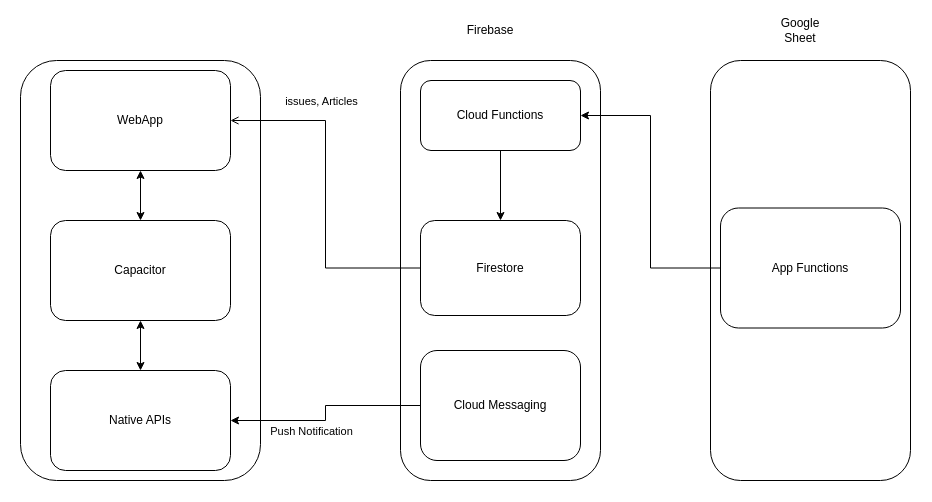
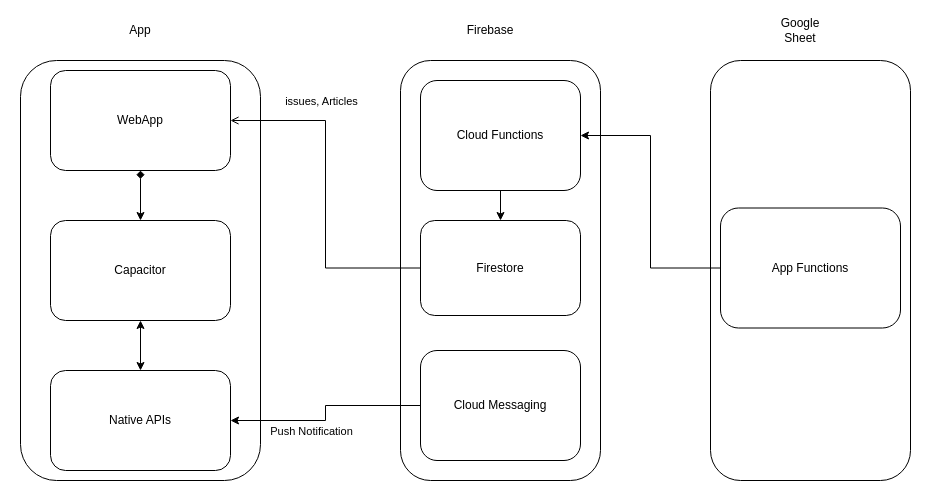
node "App": added
node "Cloud Functions": size 160x70 -> 160x110
edge "WebApp" -- "Capacitor": arrowhead classic -> diamond
